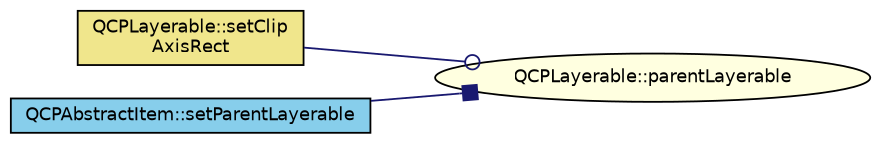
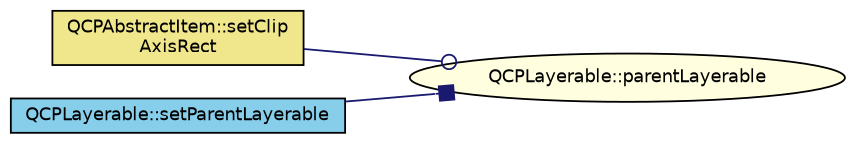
node "QCPLayerable::setClip AxisRect": label "QCPLayerable::setClip AxisRect" -> "QCPAbstractItem::setClip AxisRect"
node "QCPAbstractItem::setParentLayerable": label "QCPAbstractItem::setParentLayerable" -> "QCPLayerable::setParentLayerable"
